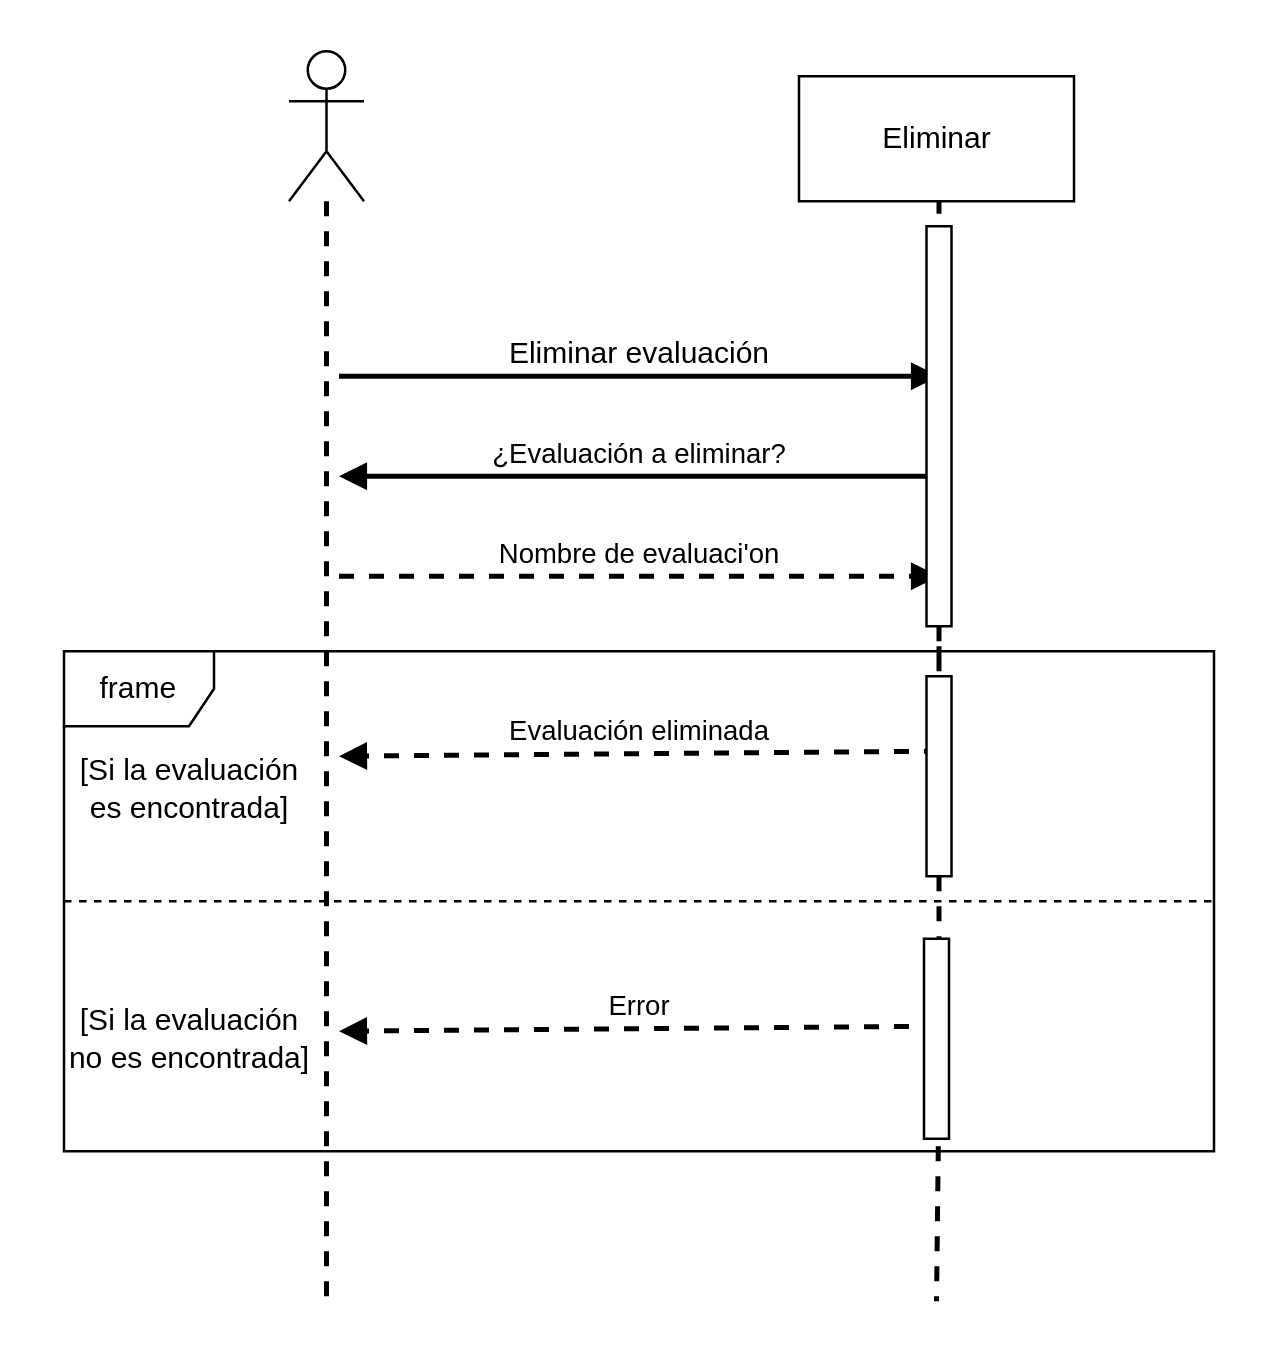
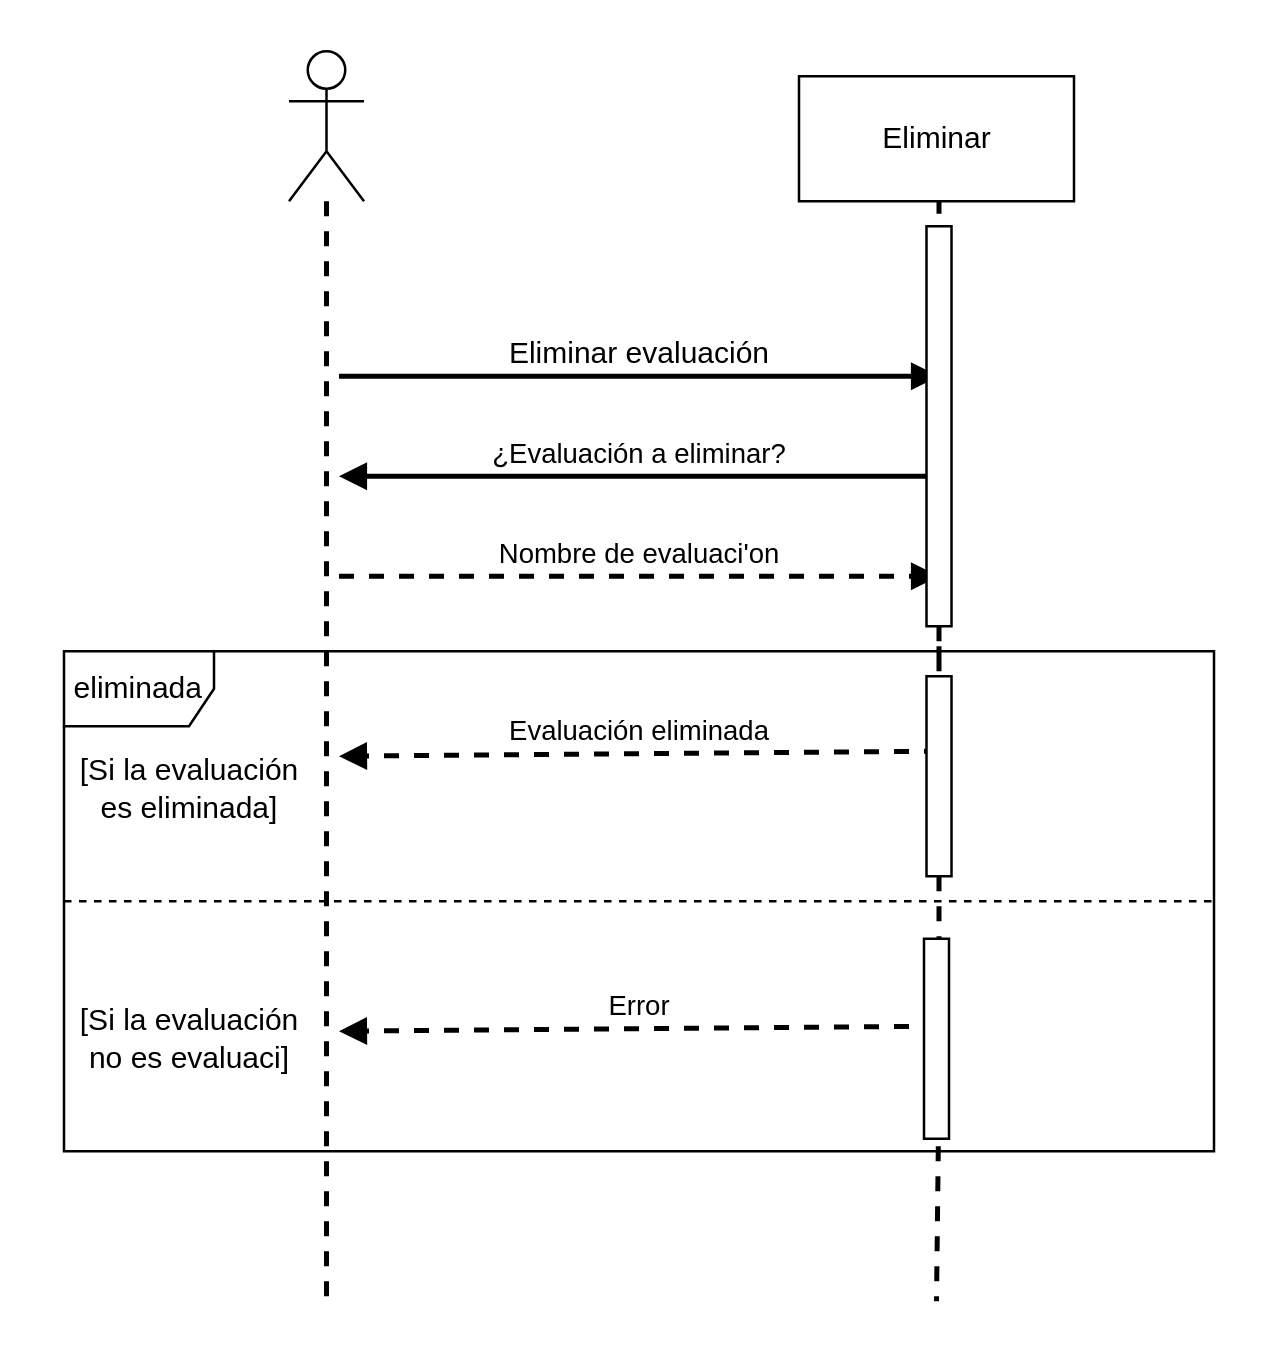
node "frame": label "frame" -> "eliminada"
node "[Si la evaluación es encontrada]": label "[Si la evaluación es encontrada]" -> "[Si la evaluación es eliminada]"
node "[Si la evaluación no es encontrada]": label "[Si la evaluación no es encontrada]" -> "[Si la evaluación no es evaluaci]"
